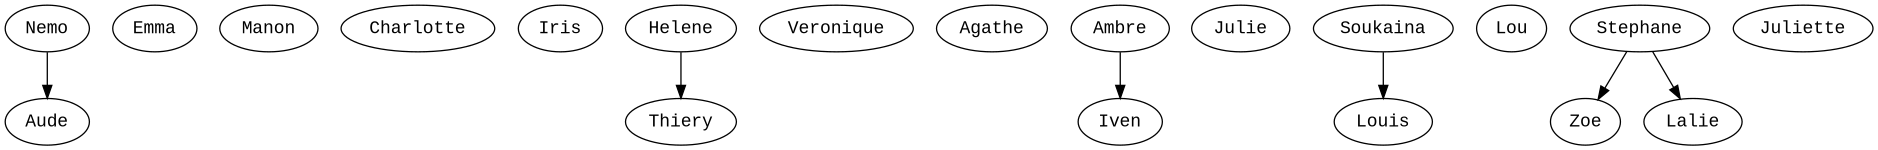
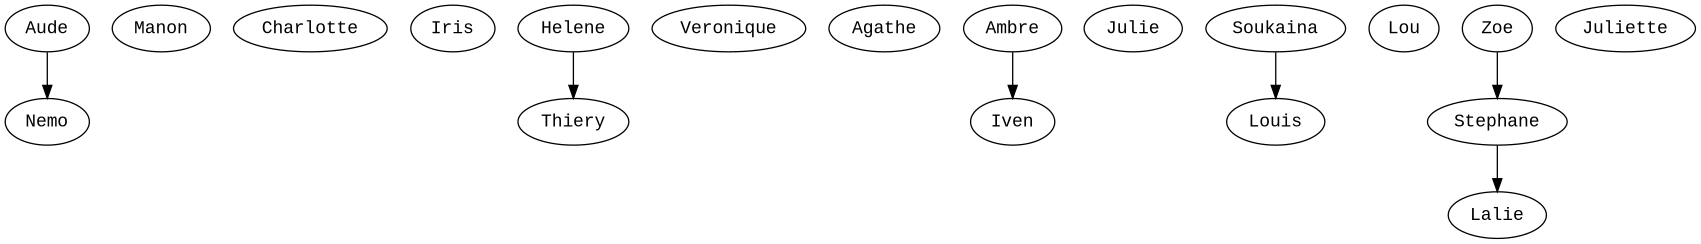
node "Emma": removed
edge "Nemo" -> "Aude": reversed
edge "Stephane" -> "Zoe": reversed
